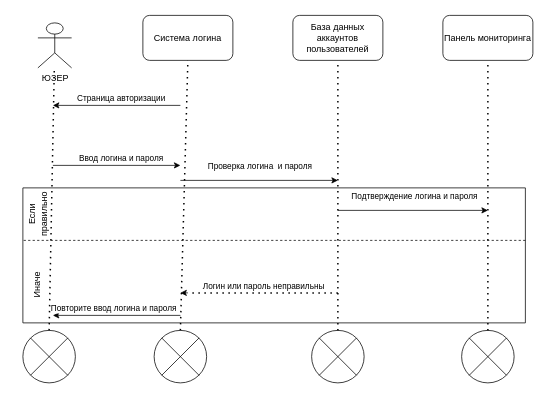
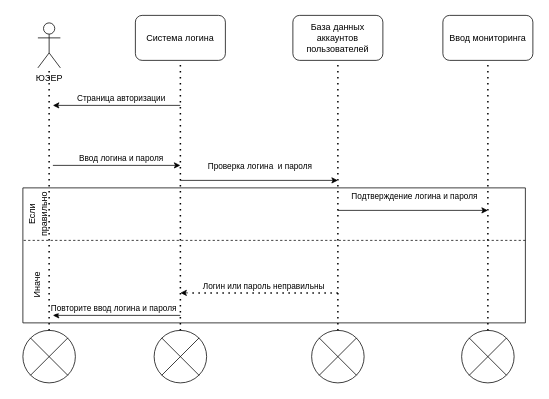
node "Система логина": moved (188, 38) -> (180, 38)
node "Панель мониторинга": label "Панель мониторинга" -> "Ввод мониторинга"
node "ЮЗЕР": size 34x45 -> 23x45
